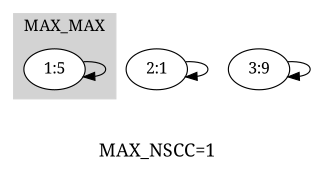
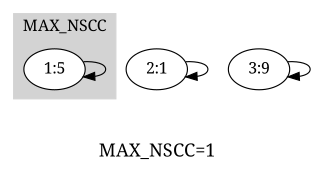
cluster "MAX_MAX": label "MAX_MAX" -> "MAX_NSCC"
